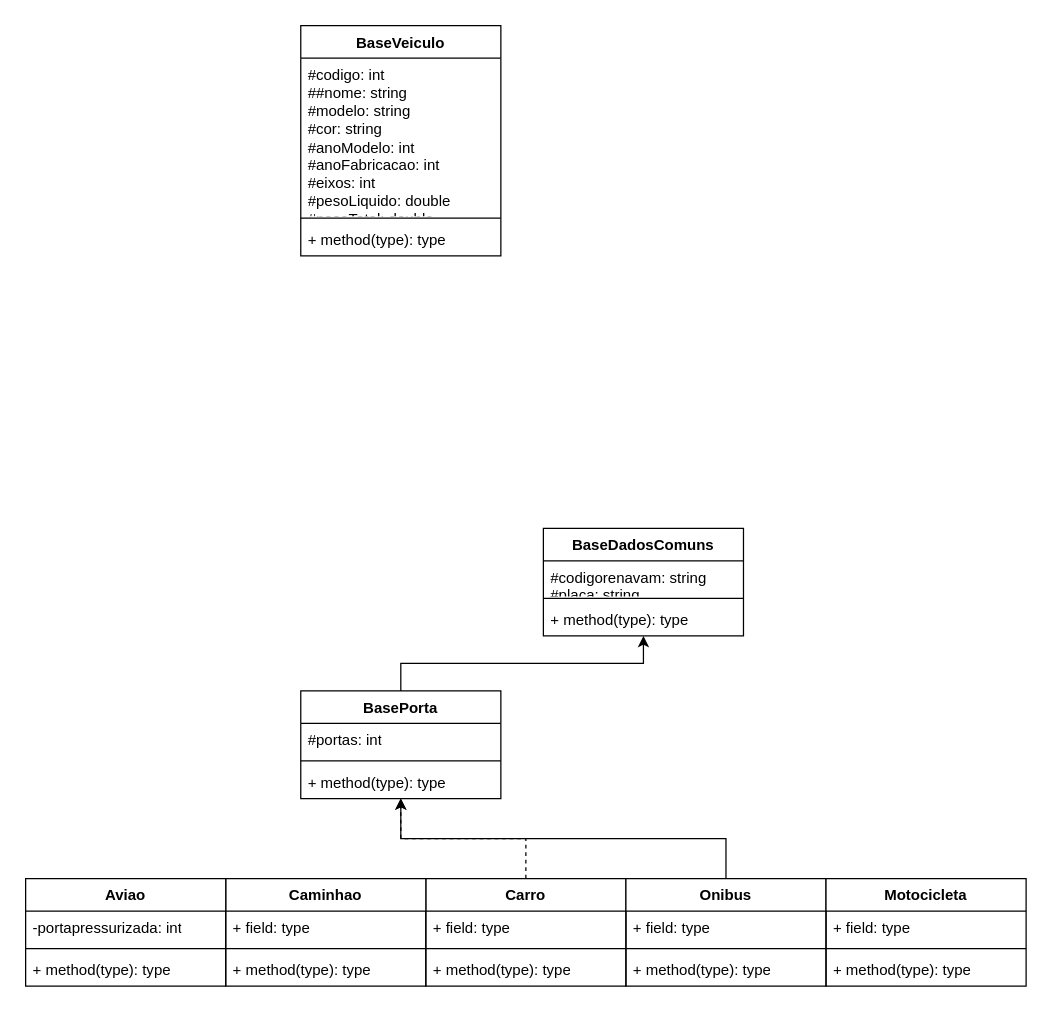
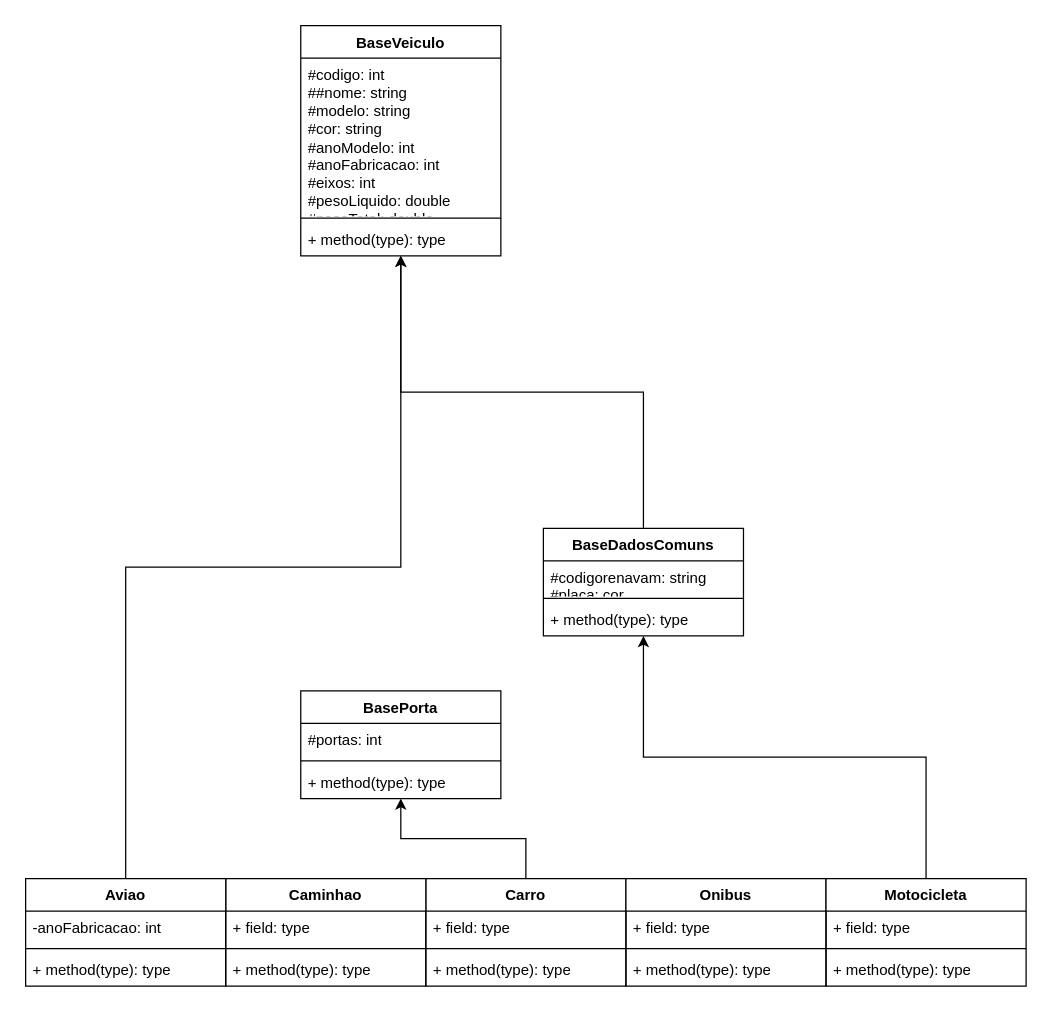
edge "BaseDadosComuns" -> "BaseVeiculo": added
edge "Aviao" -> "BaseVeiculo": added
node "#codigorenavam: string #placa: string": label "#codigorenavam: string #placa: string" -> "#codigorenavam: string #placa: cor"
edge "BasePorta" -> "BaseDadosComuns": removed
edge "Motocicleta" -> "BaseDadosComuns": added
edge "Onibus" -> "BasePorta": removed
edge "Carro" -> "BasePorta": style dashed -> solid
node "-portapressurizada: int": label "-portapressurizada: int" -> "-anoFabricacao: int"
